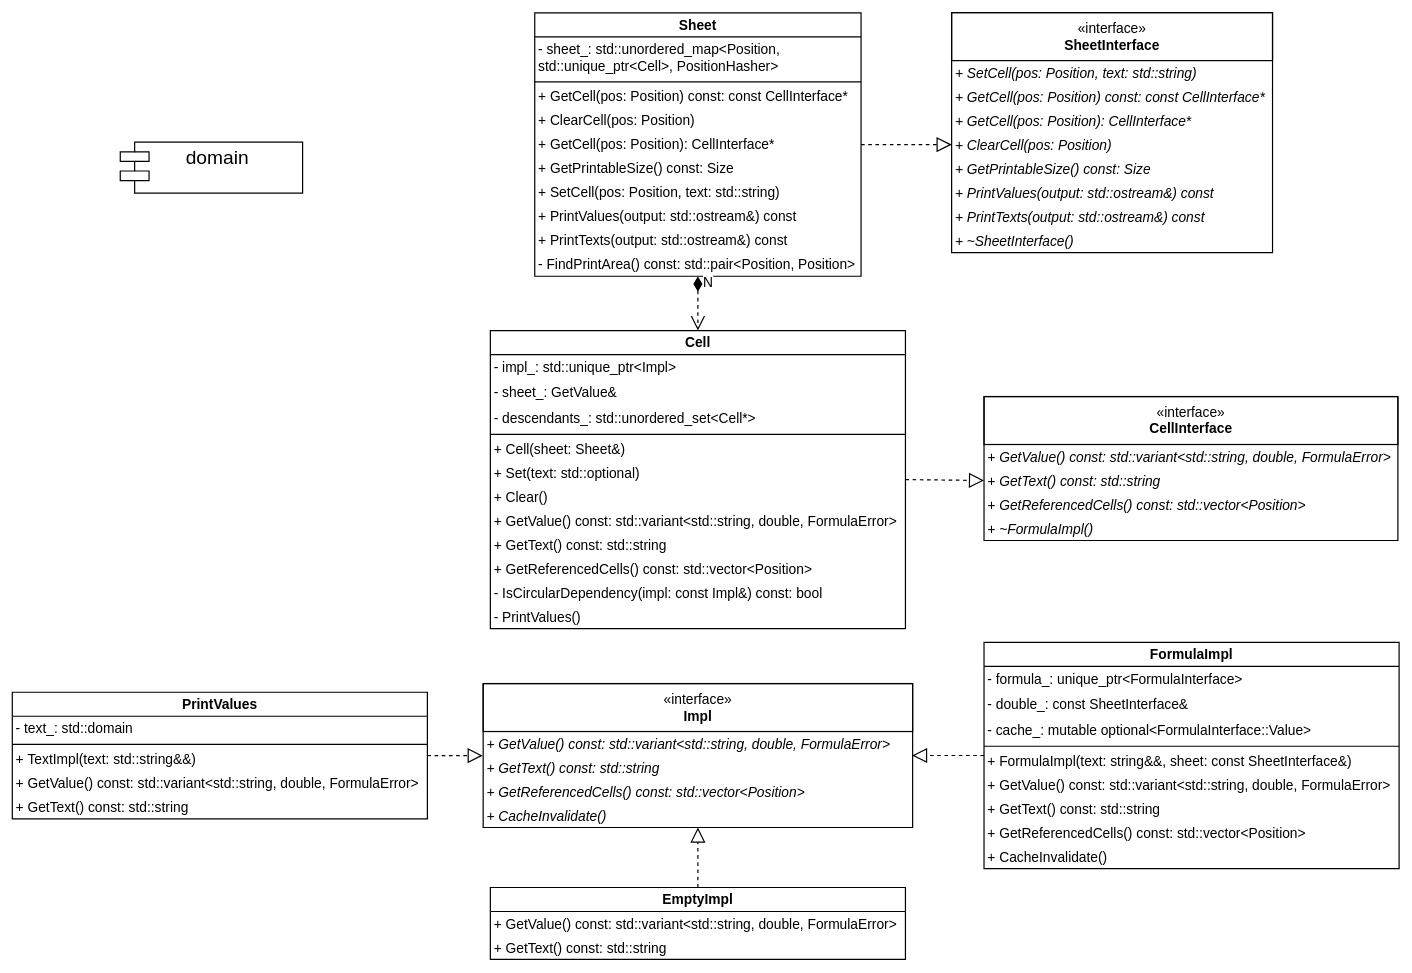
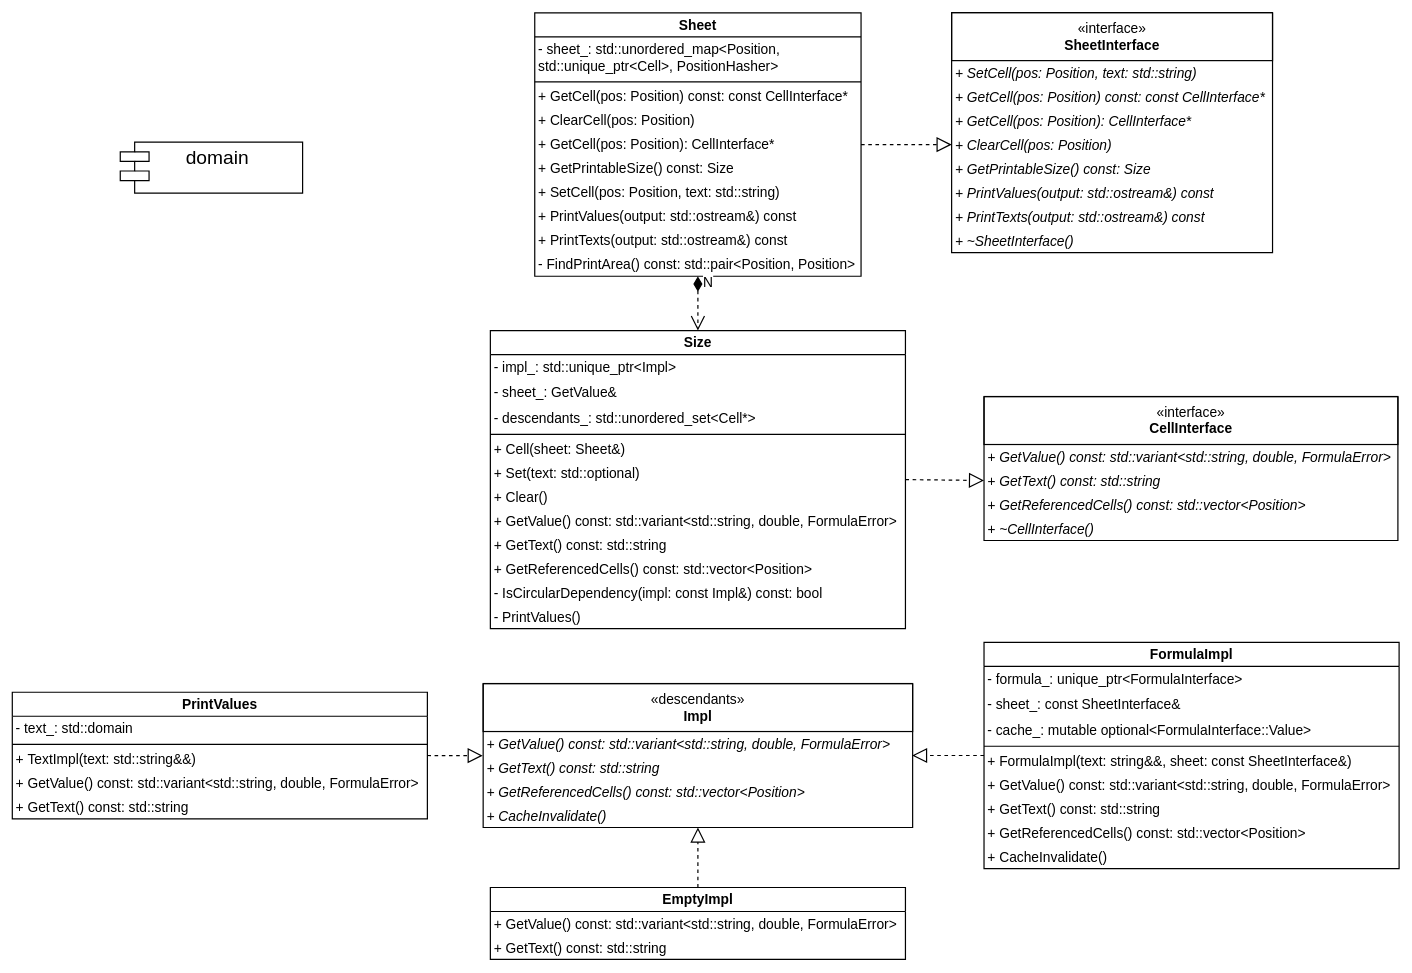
node "Cell": label "Cell" -> "Size"
node "+ ~FormulaImpl()": label "+ ~FormulaImpl()" -> "+ ~CellInterface()"
node "- double_: const SheetInterface&": label "- double_: const SheetInterface&" -> "- sheet_: const SheetInterface&"
node "«interface» Impl": label "«interface» Impl" -> "«descendants» Impl"
